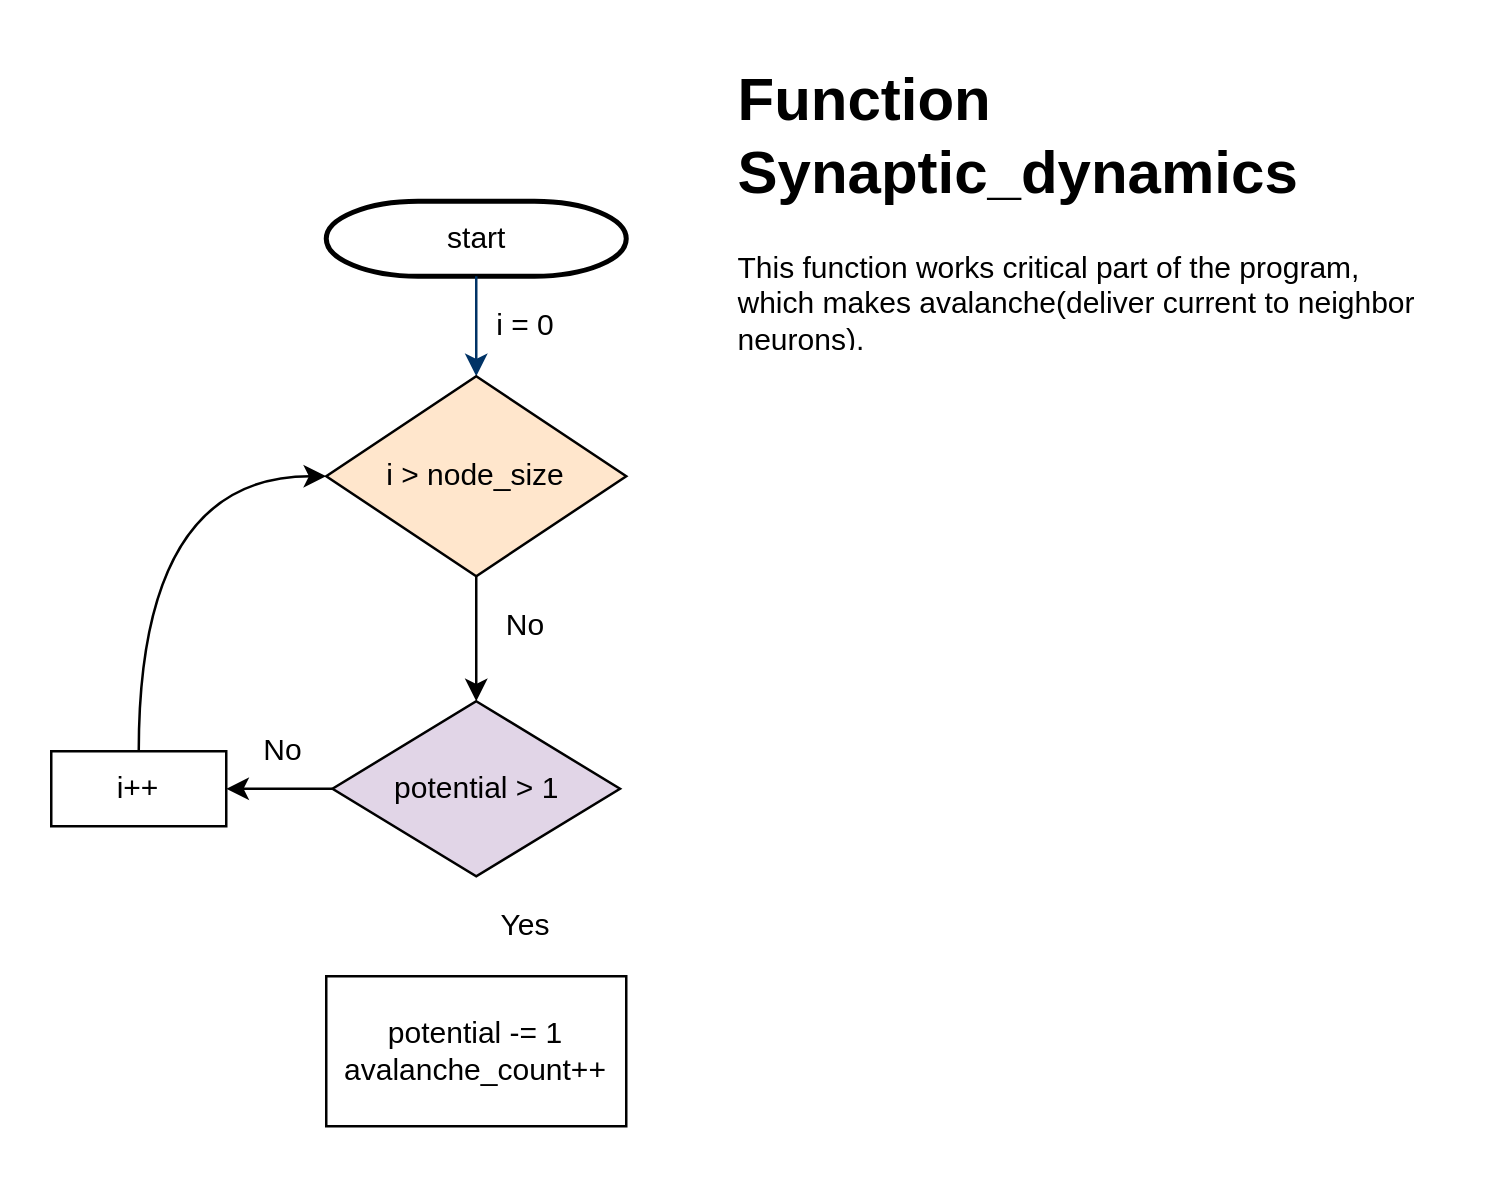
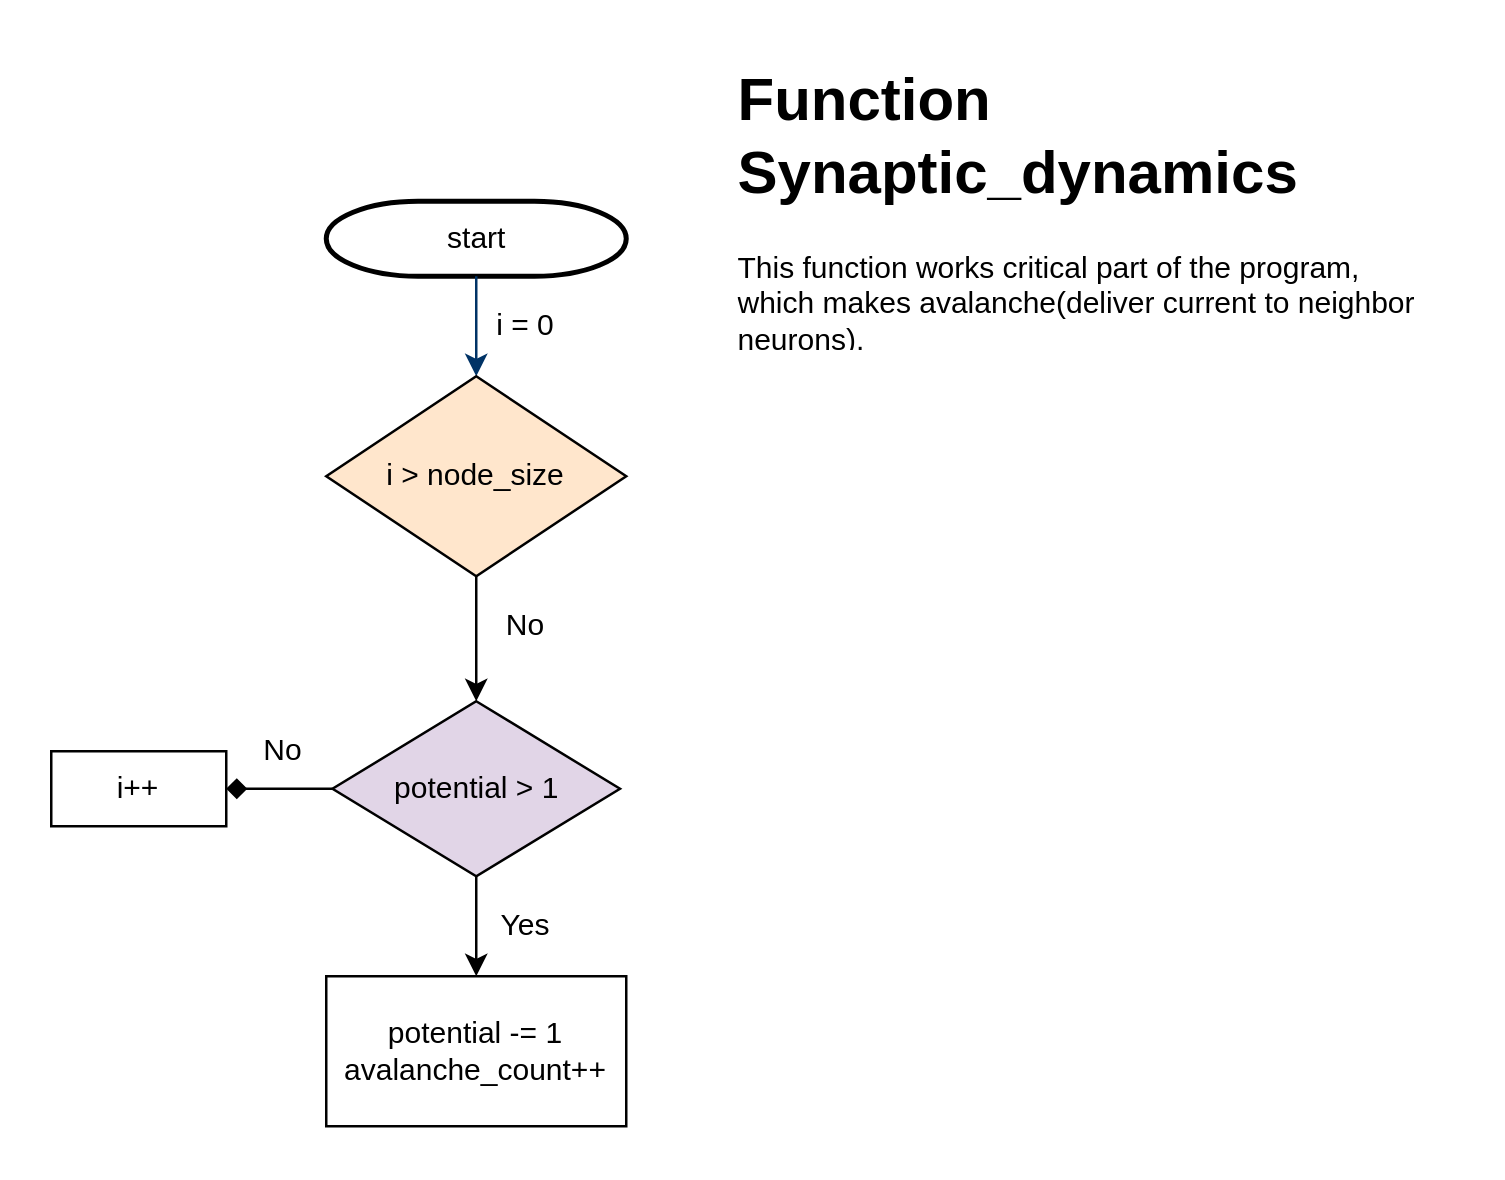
edge "i++" -> "i > node_size": removed
edge "potential > 1" -> "i++": arrowhead classic -> diamond
edge "potential > 1" -> "potential -= 1 avalanche_count++": added
